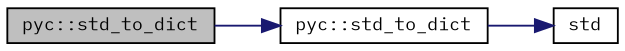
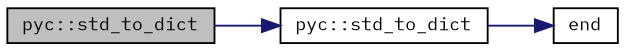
node "std": label "std" -> "end"
